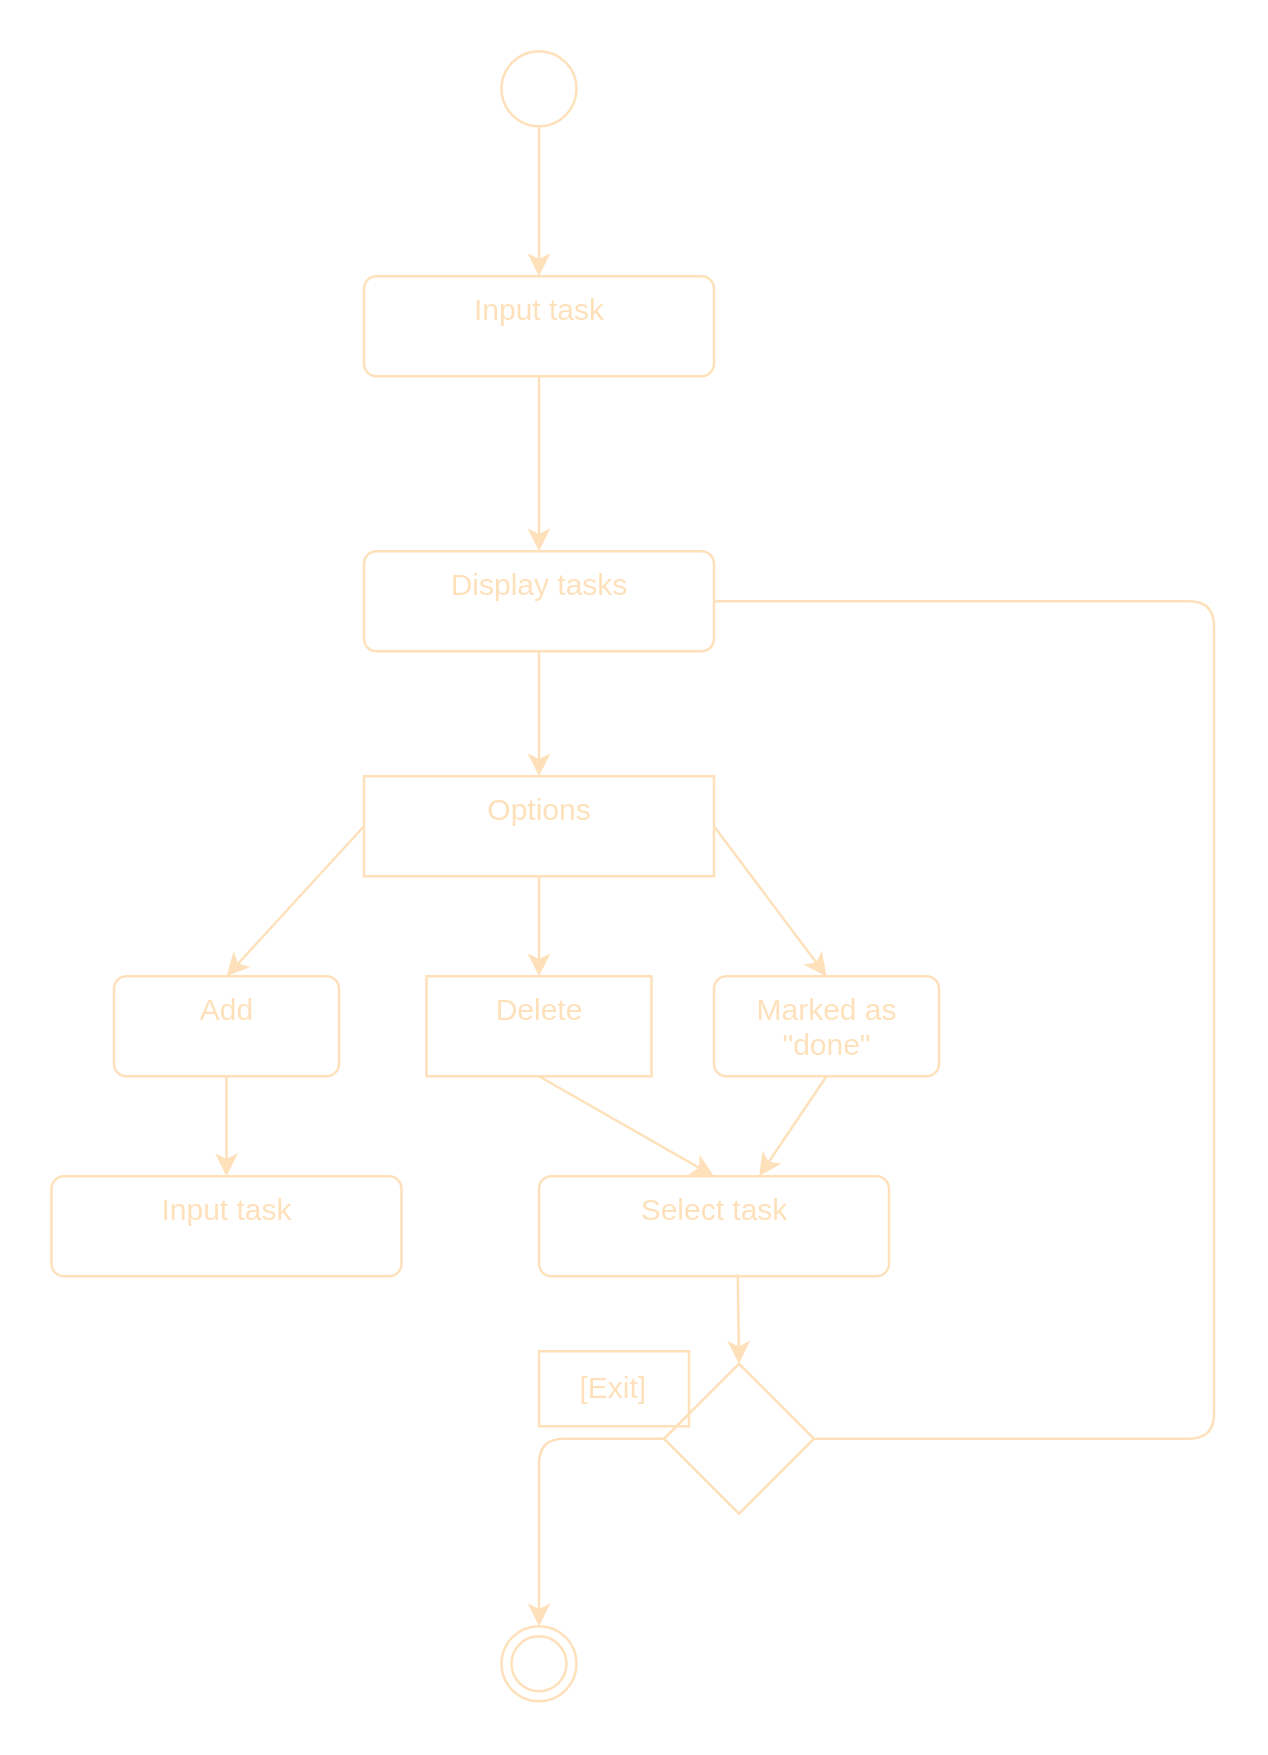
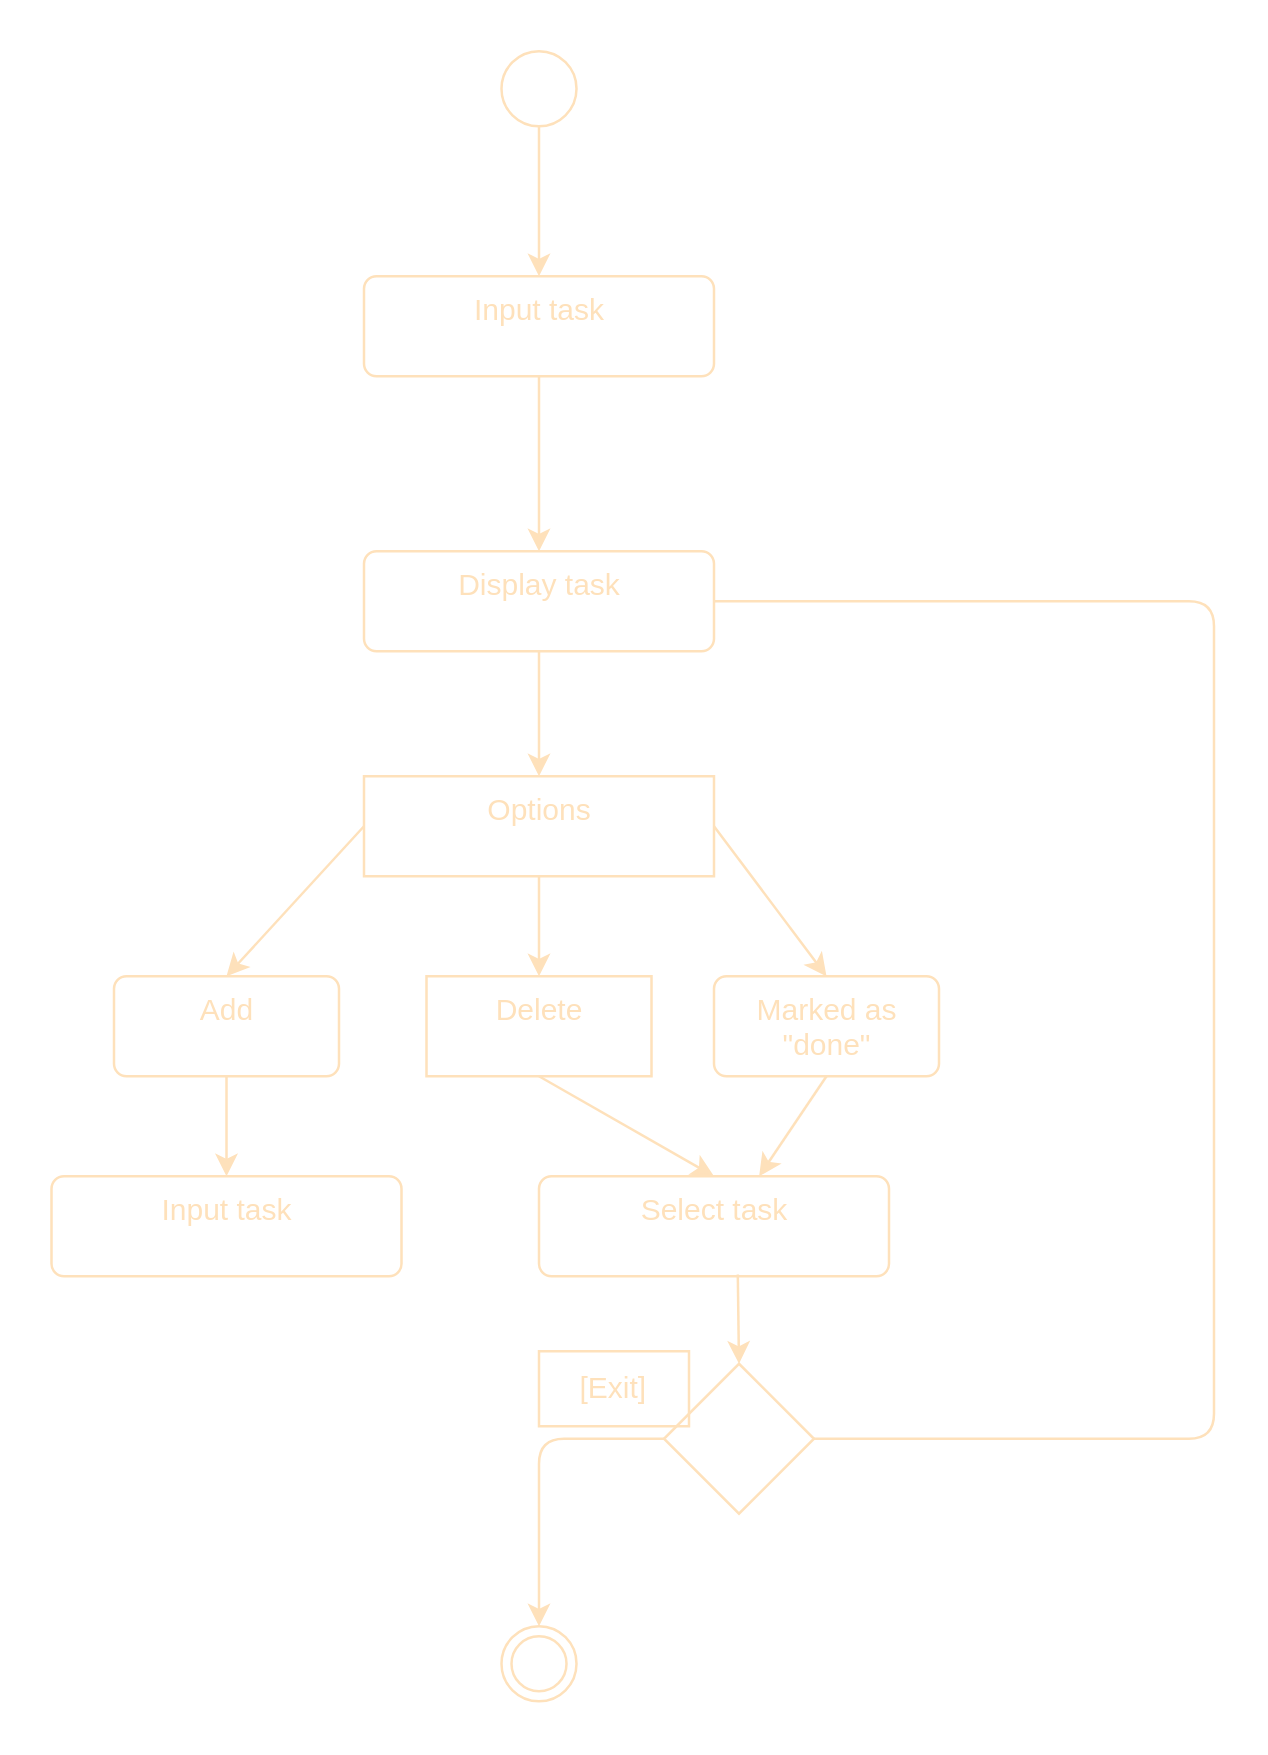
node "Display tasks": label "Display tasks" -> "Display task"
